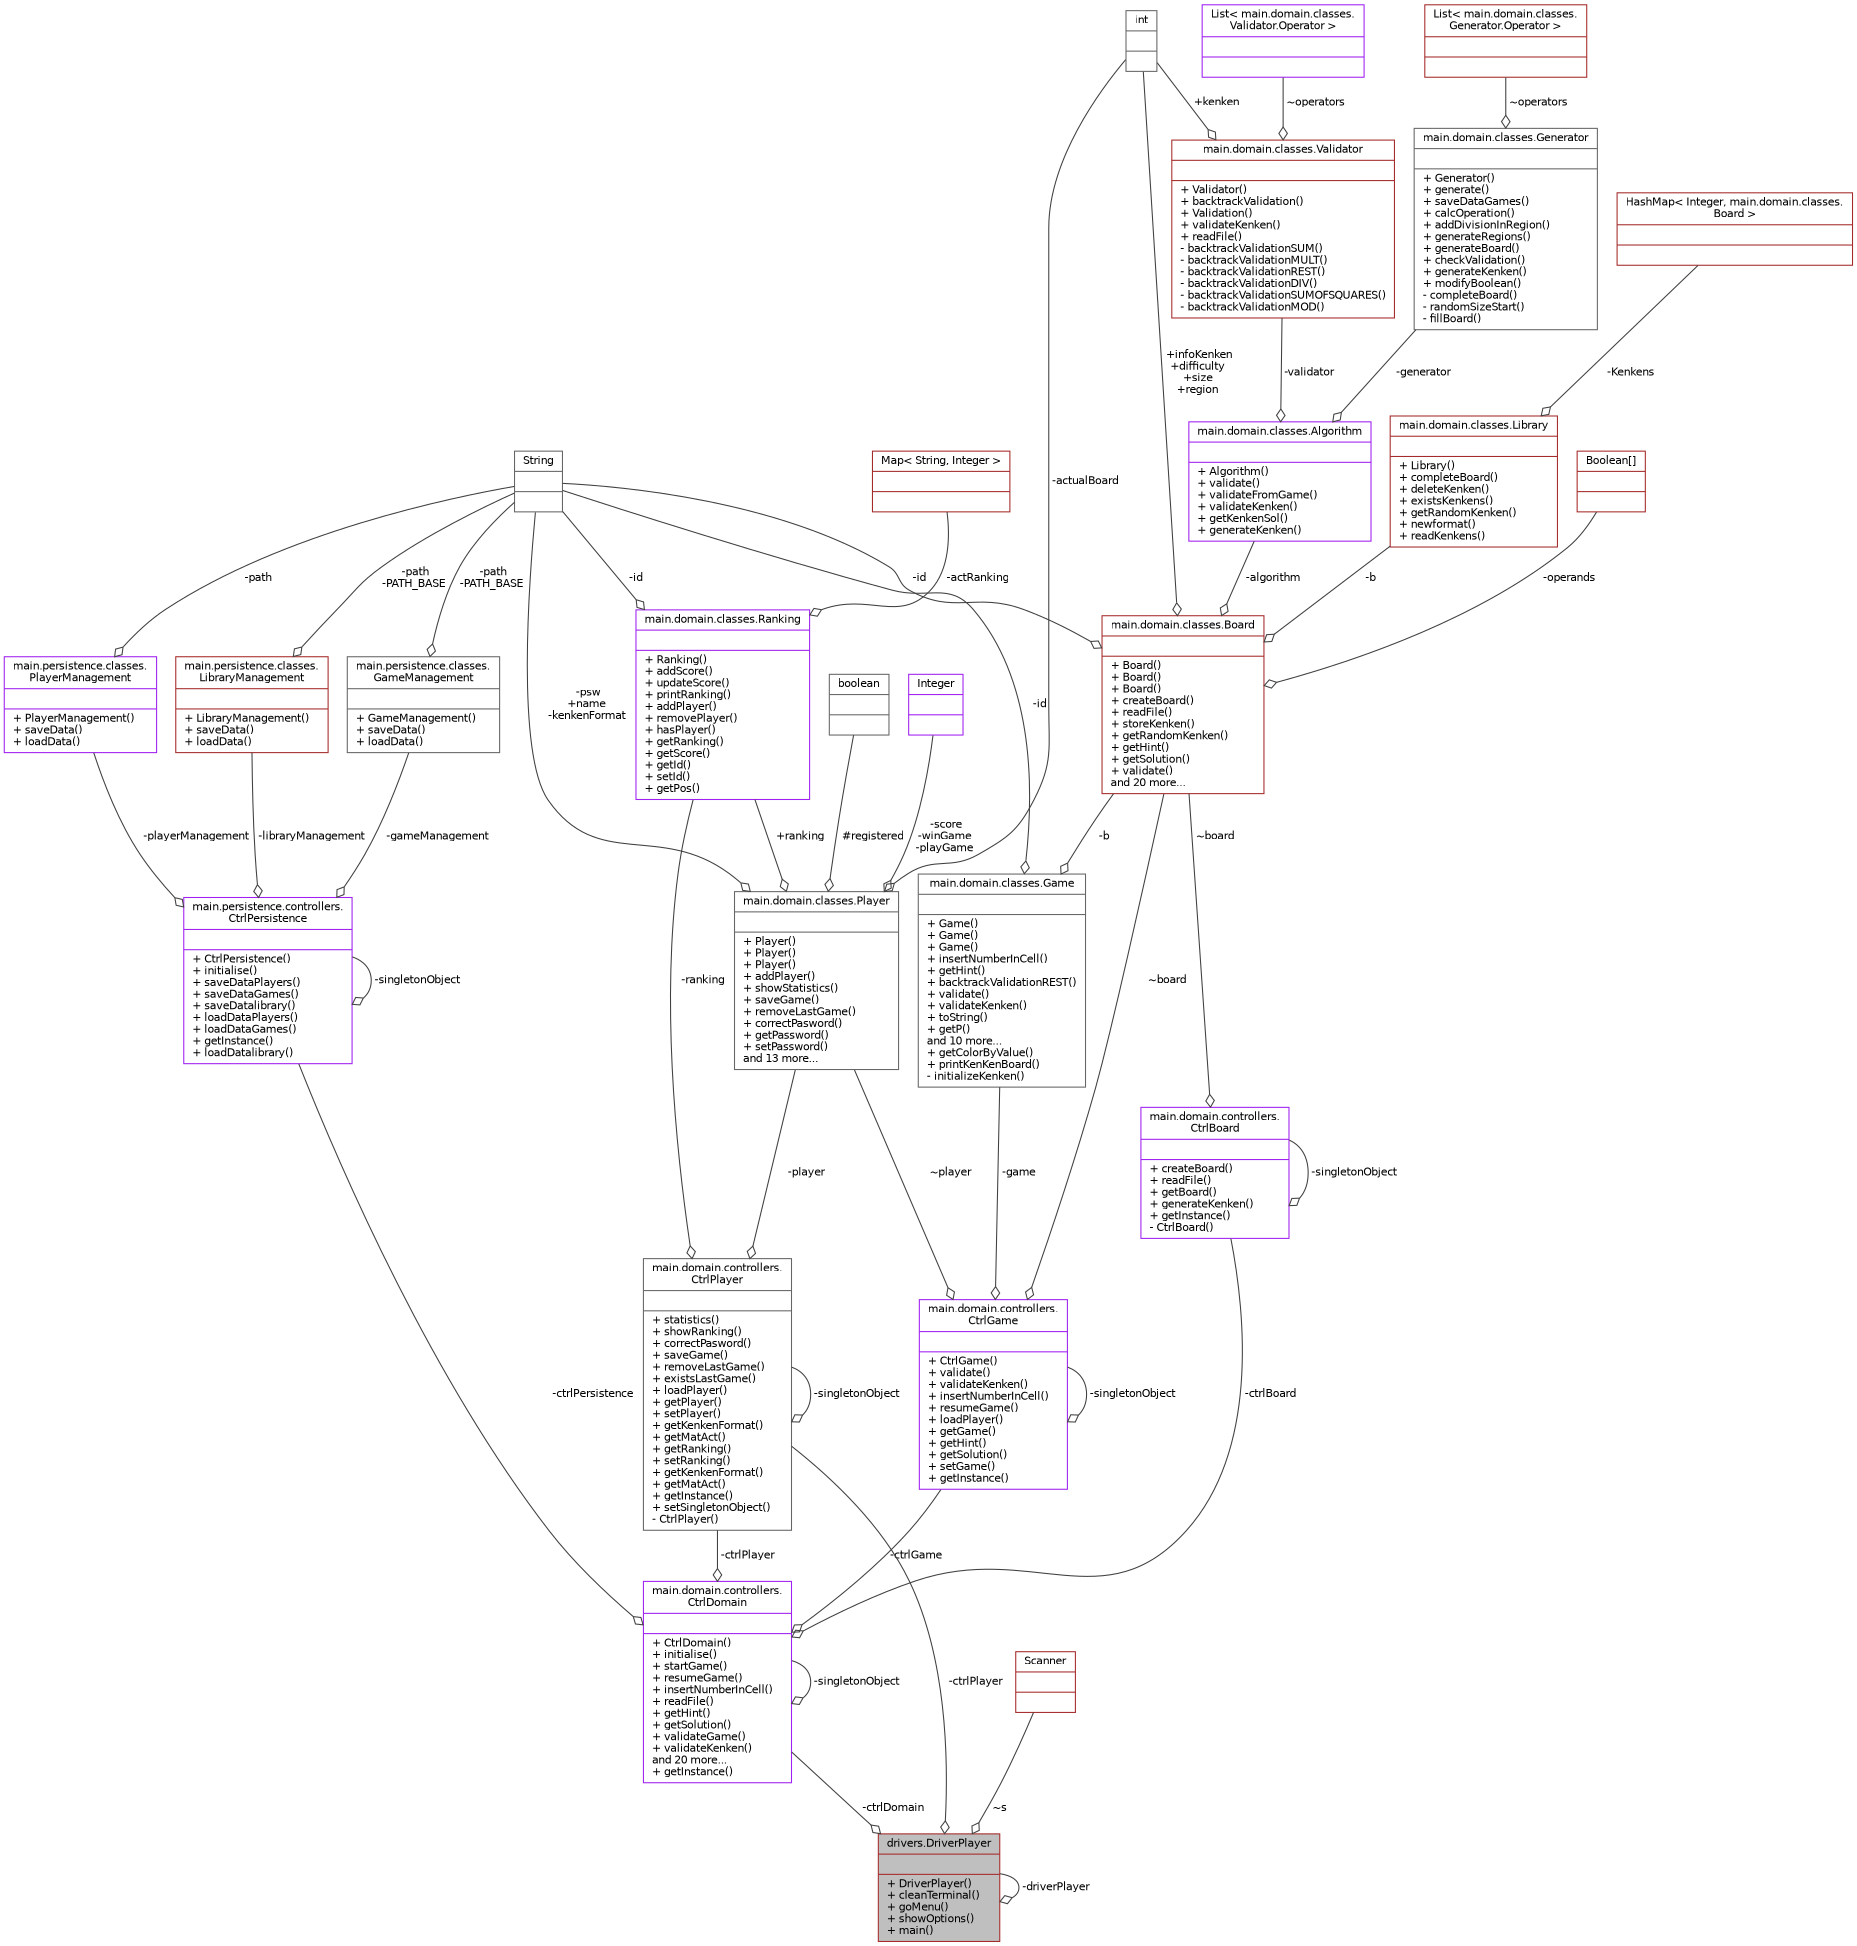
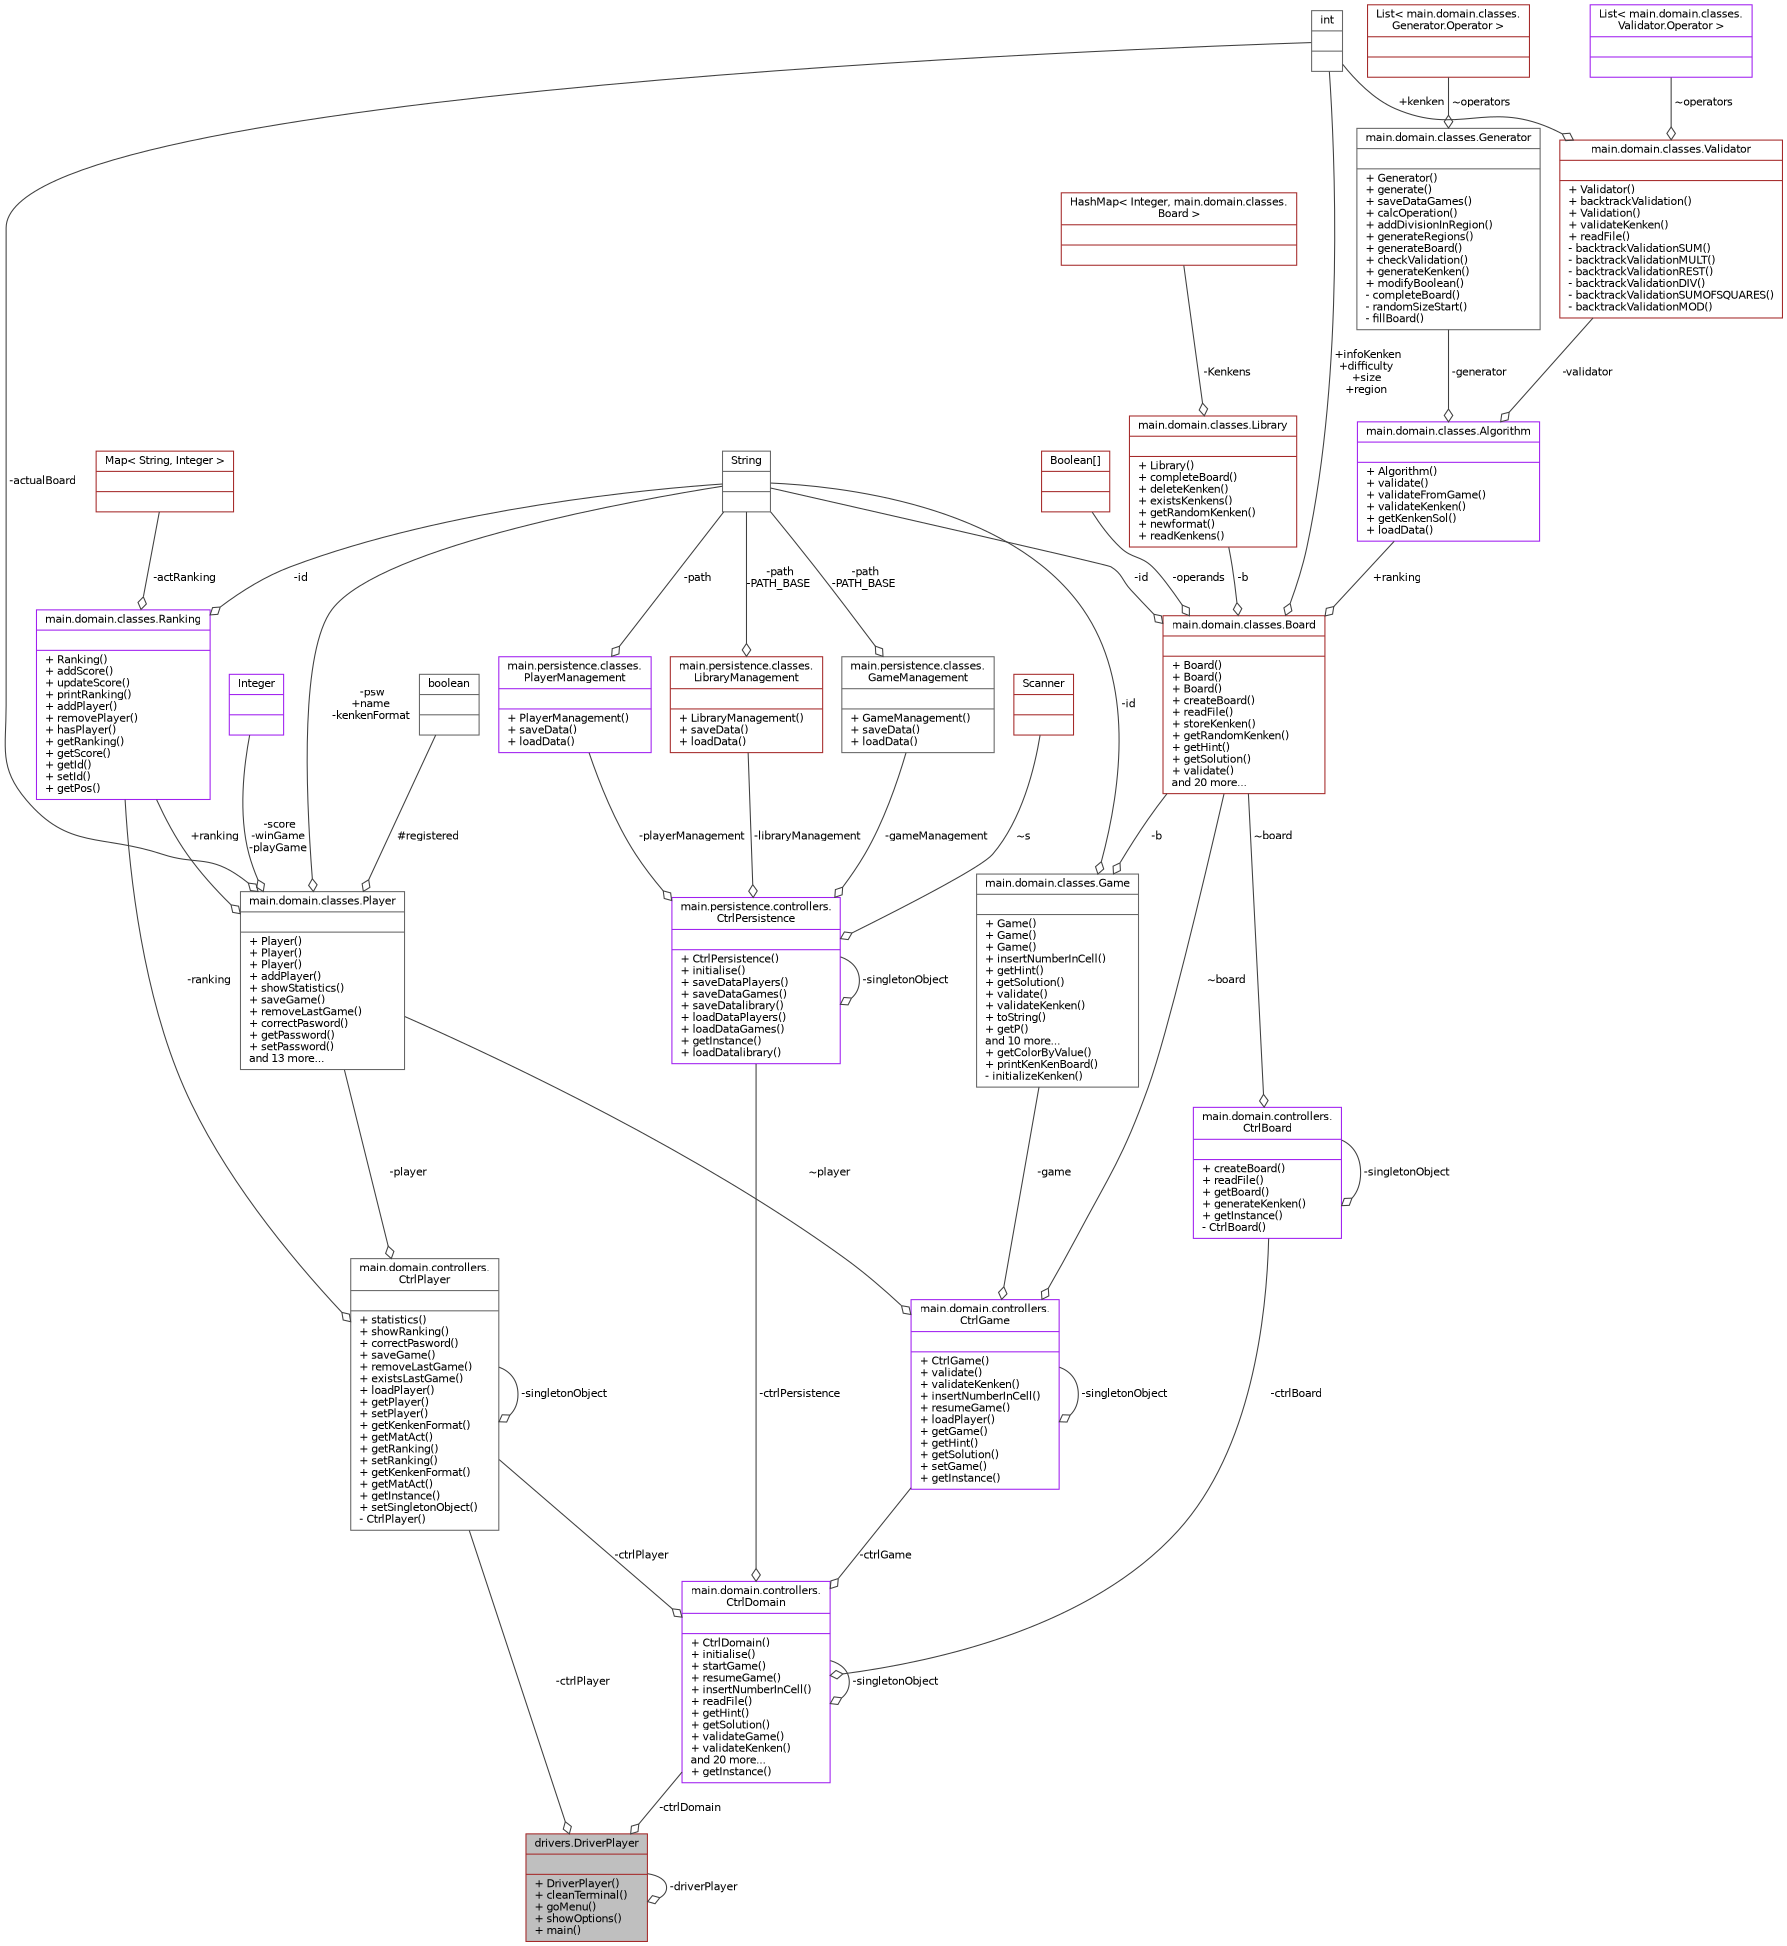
node "main.domain.classes.Algorithm": text "+ generateKenken()" -> "+ loadData()"
edge "main.domain.classes.Algorithm" -> "main.domain.classes.Board": label " -algorithm" -> " +ranking"
node "main.domain.classes.Game": text "+ backtrackValidationREST()" -> "+ getSolution()"
edge "Scanner" -> "drivers.DriverPlayer": now "Scanner" -> "main.persistence.controllers."
